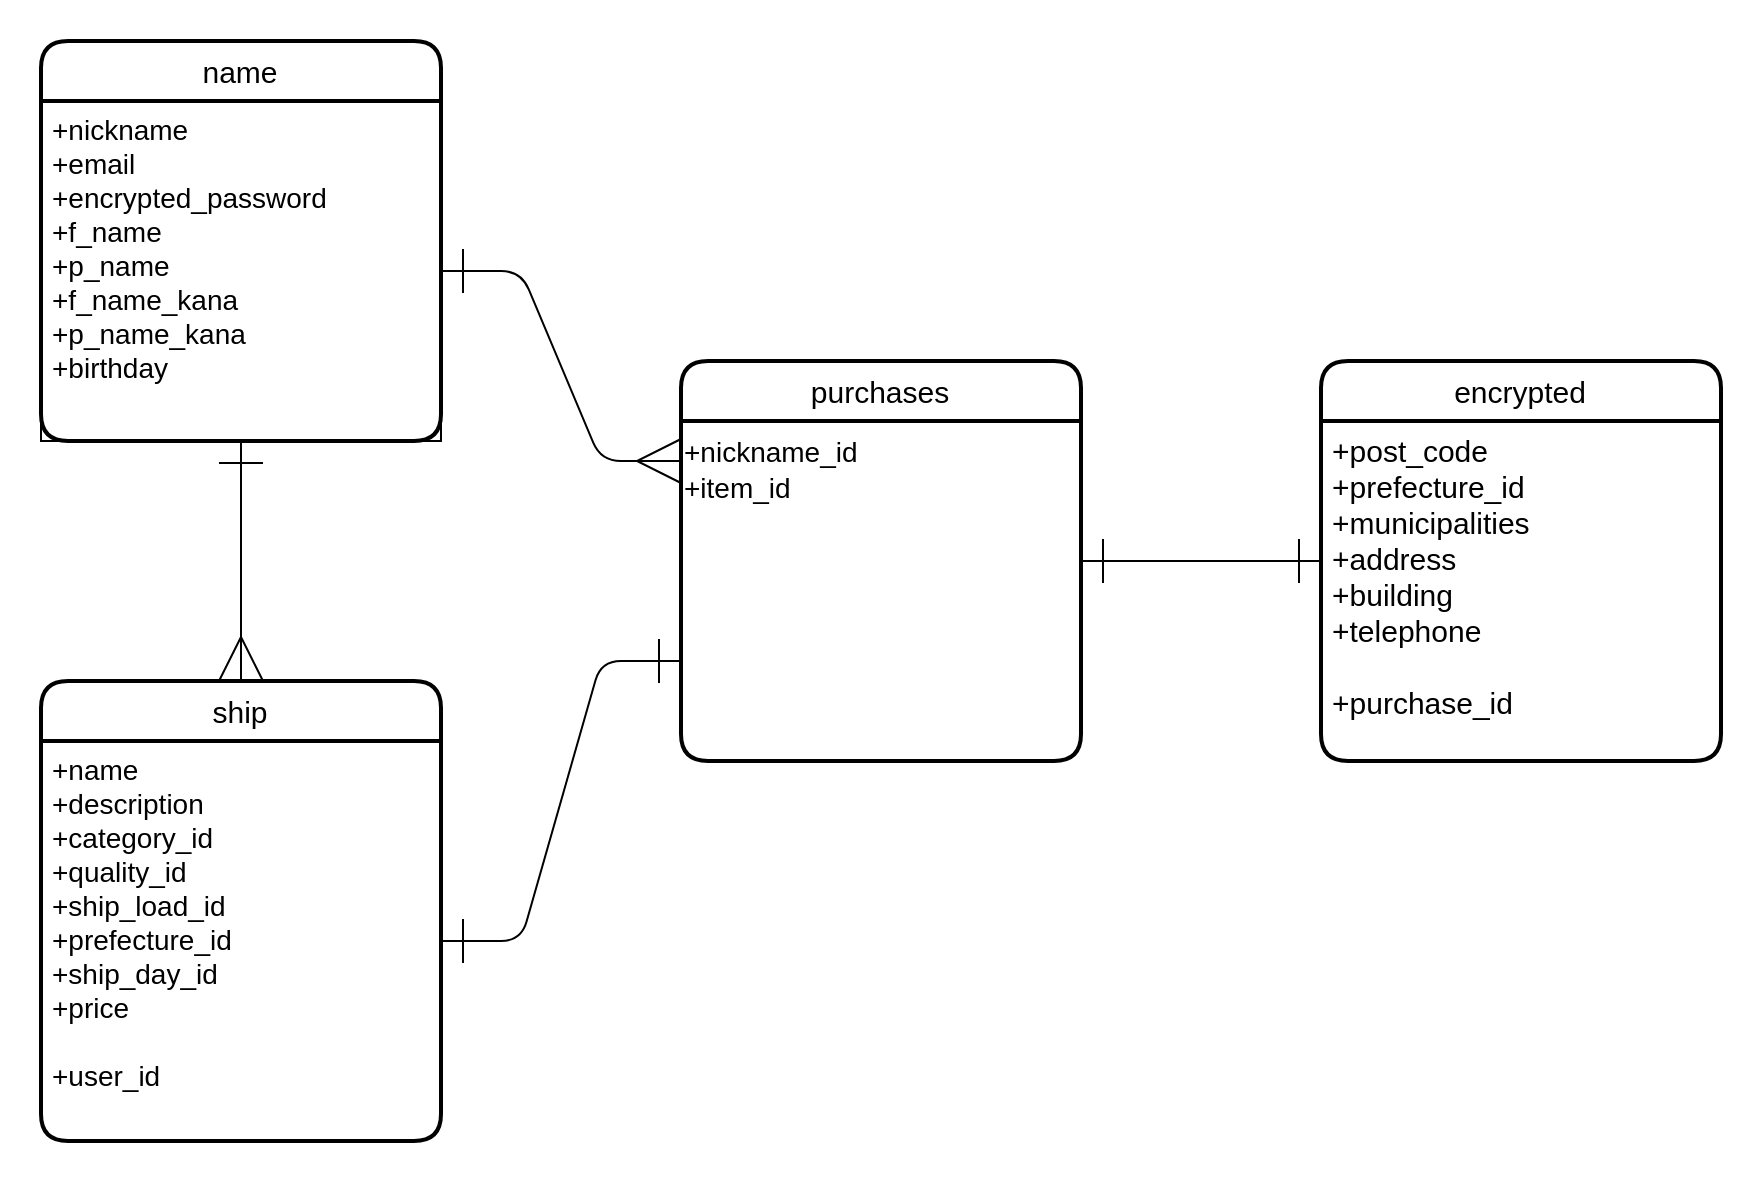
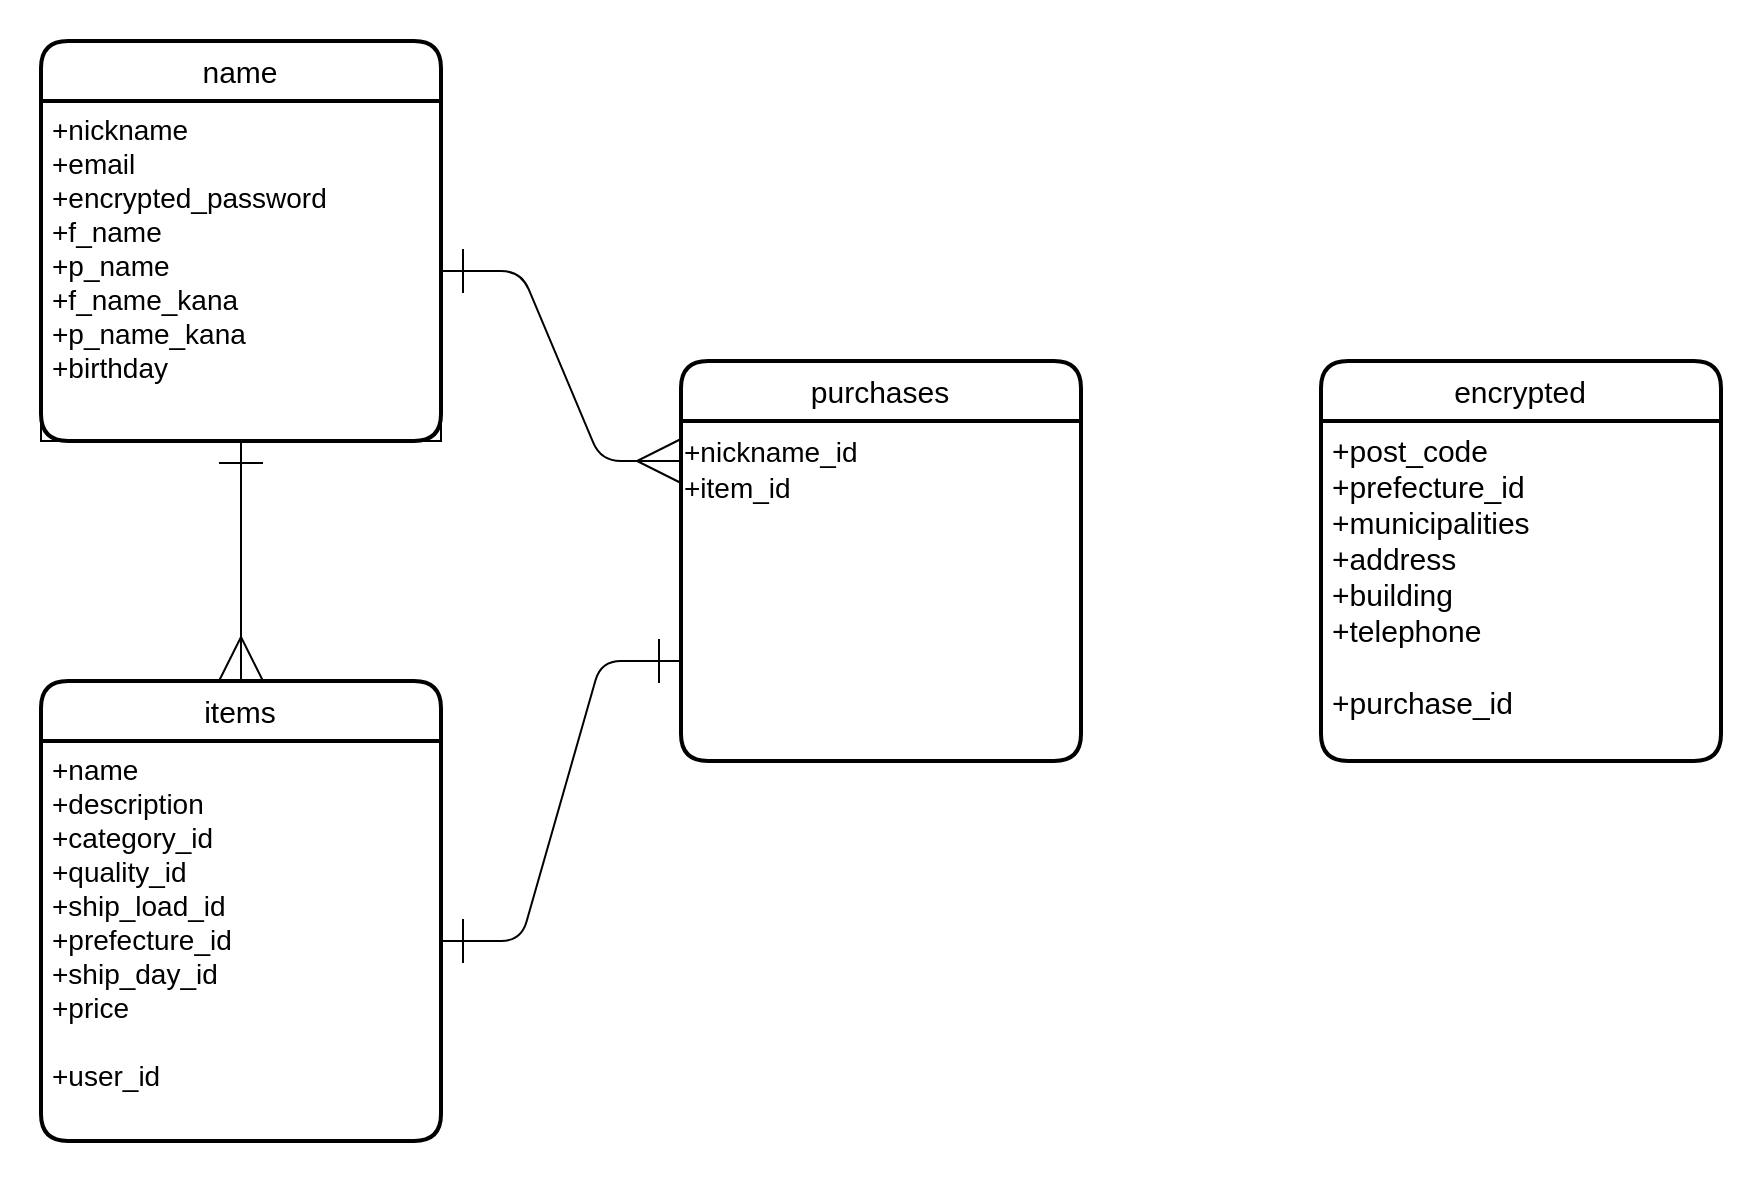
edge "purchases" -- "encrypted": removed
node "ship": label "ship" -> "items"
